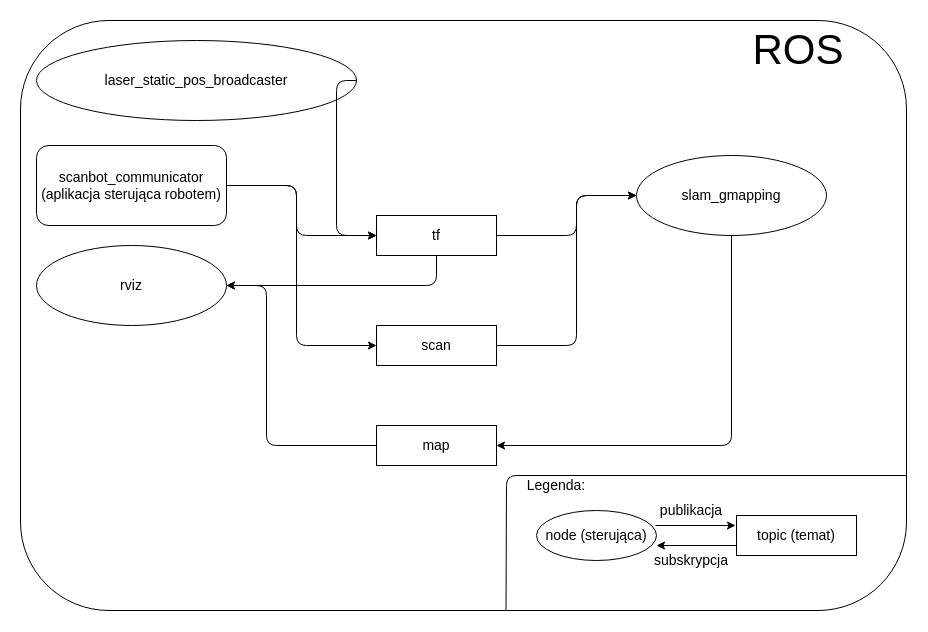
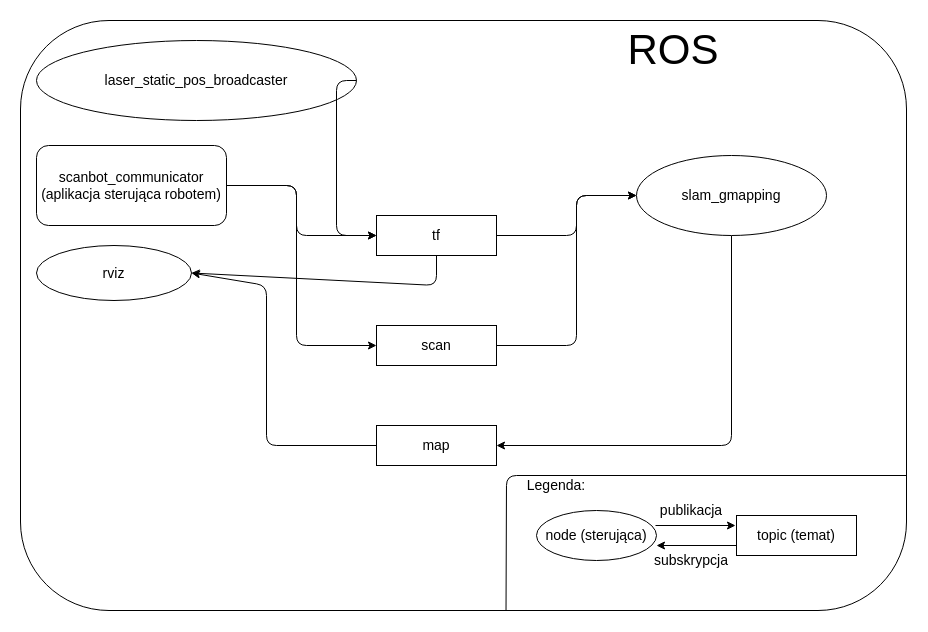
node "ROS": moved (799, 51) -> (674, 51)
node "rviz": size 190x80 -> 155x55
